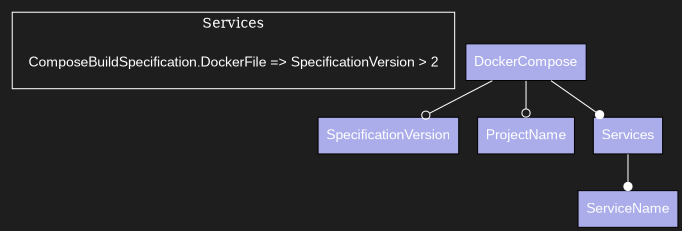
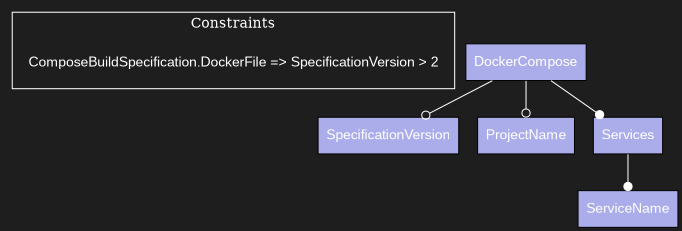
cluster "Services": label "Services" -> "Constraints"
